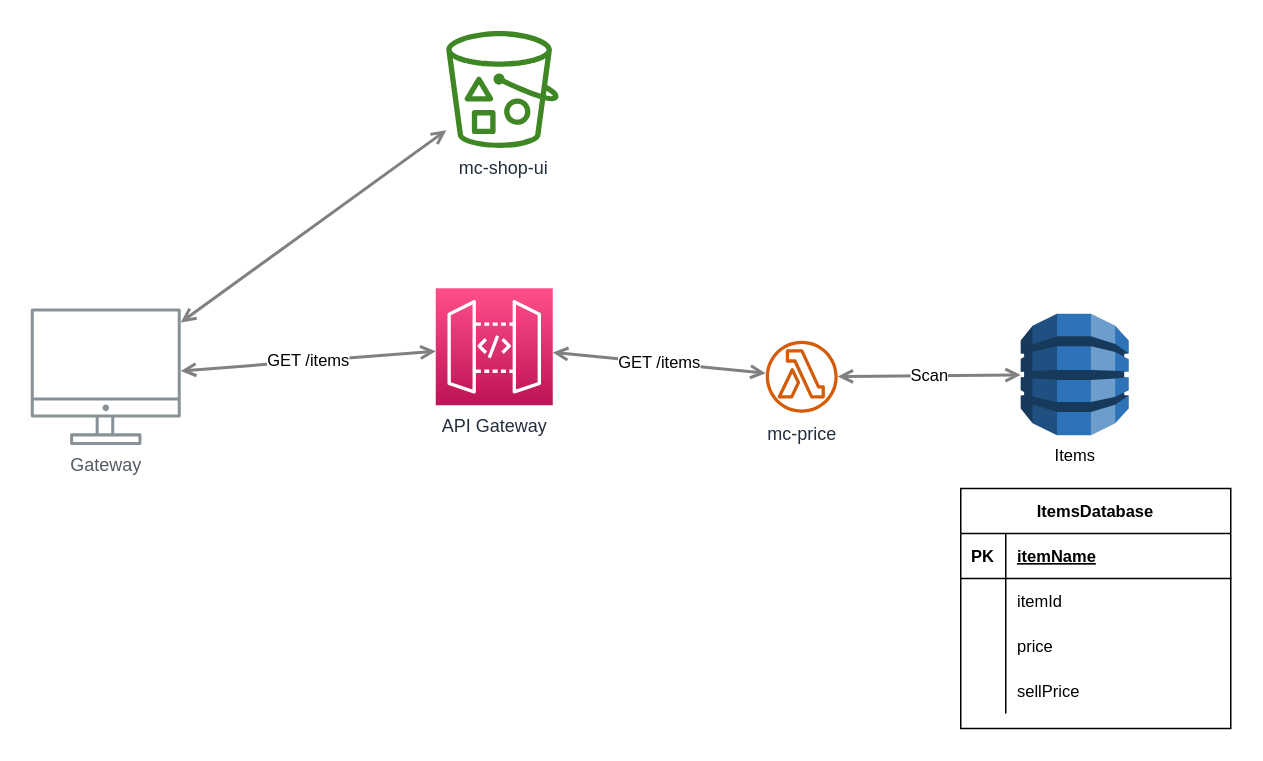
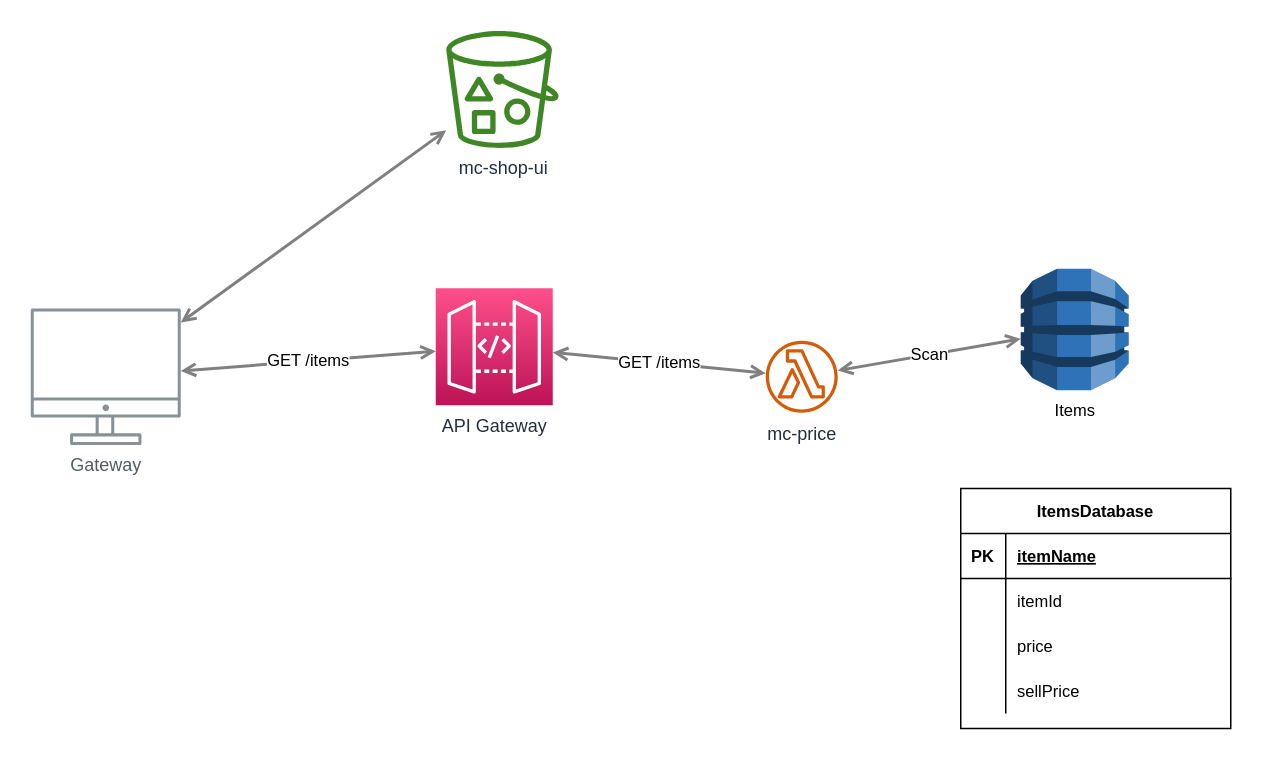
node "Items": moved (1075, 374) -> (1075, 329)
